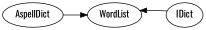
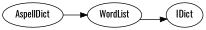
edge "IDict" -> "WordList": reversed
